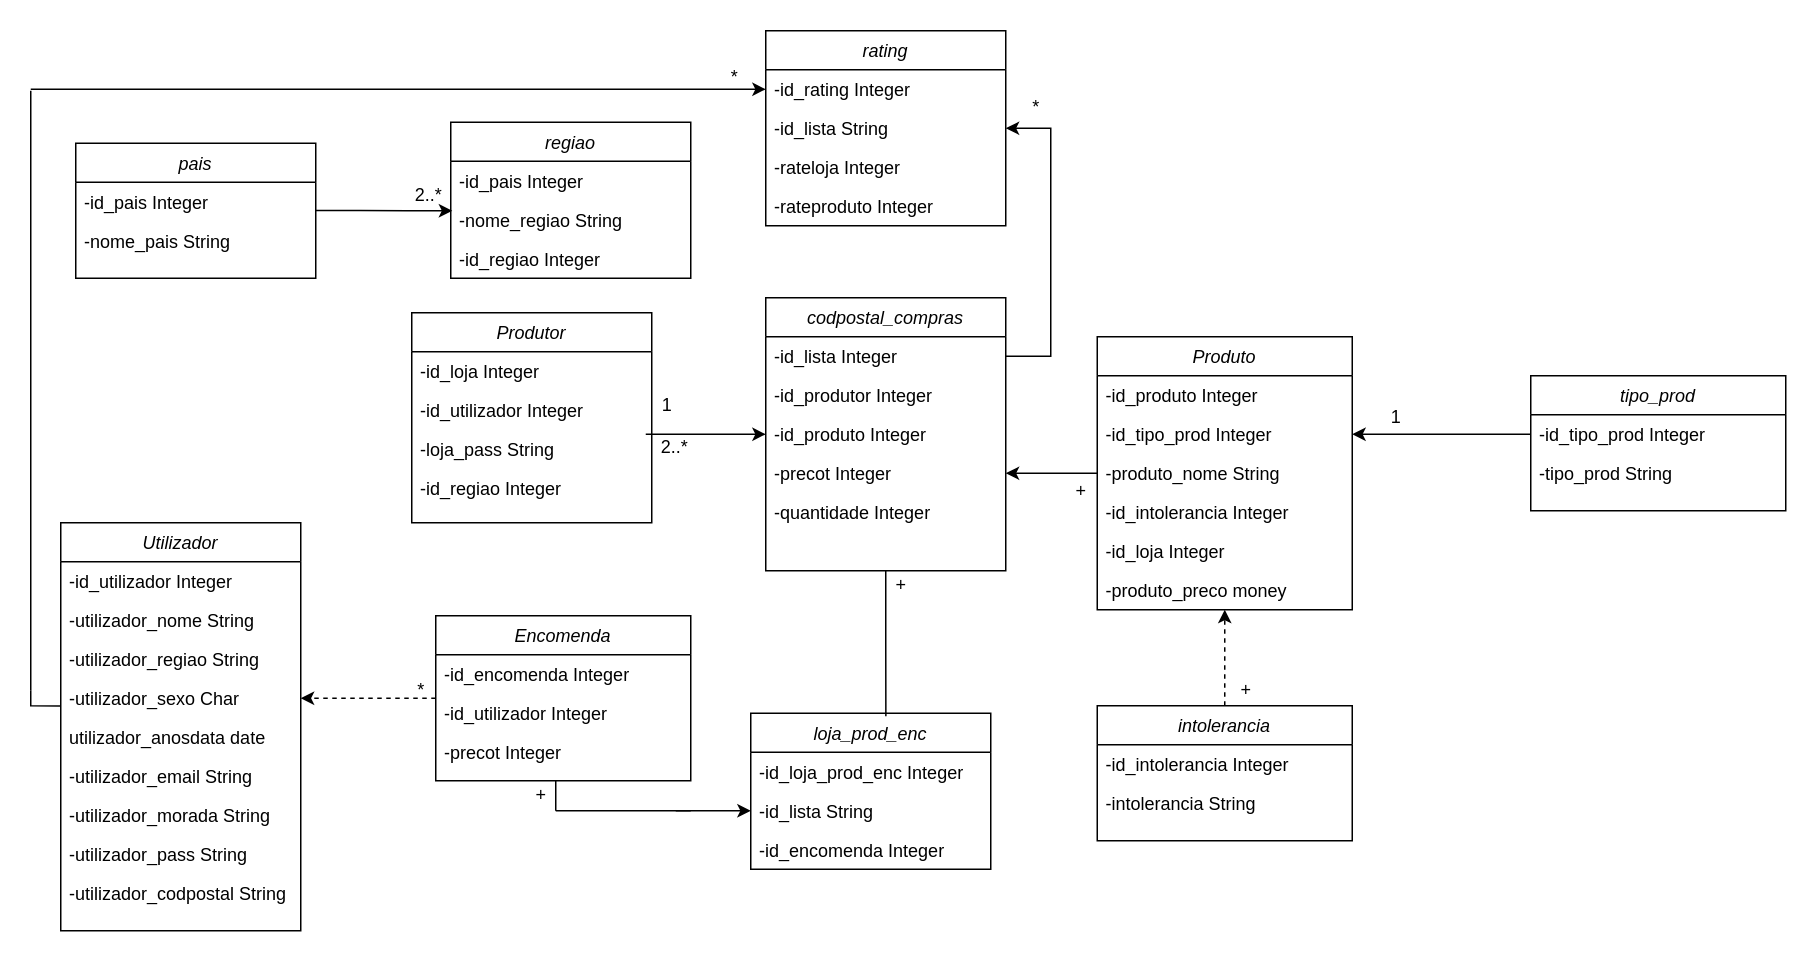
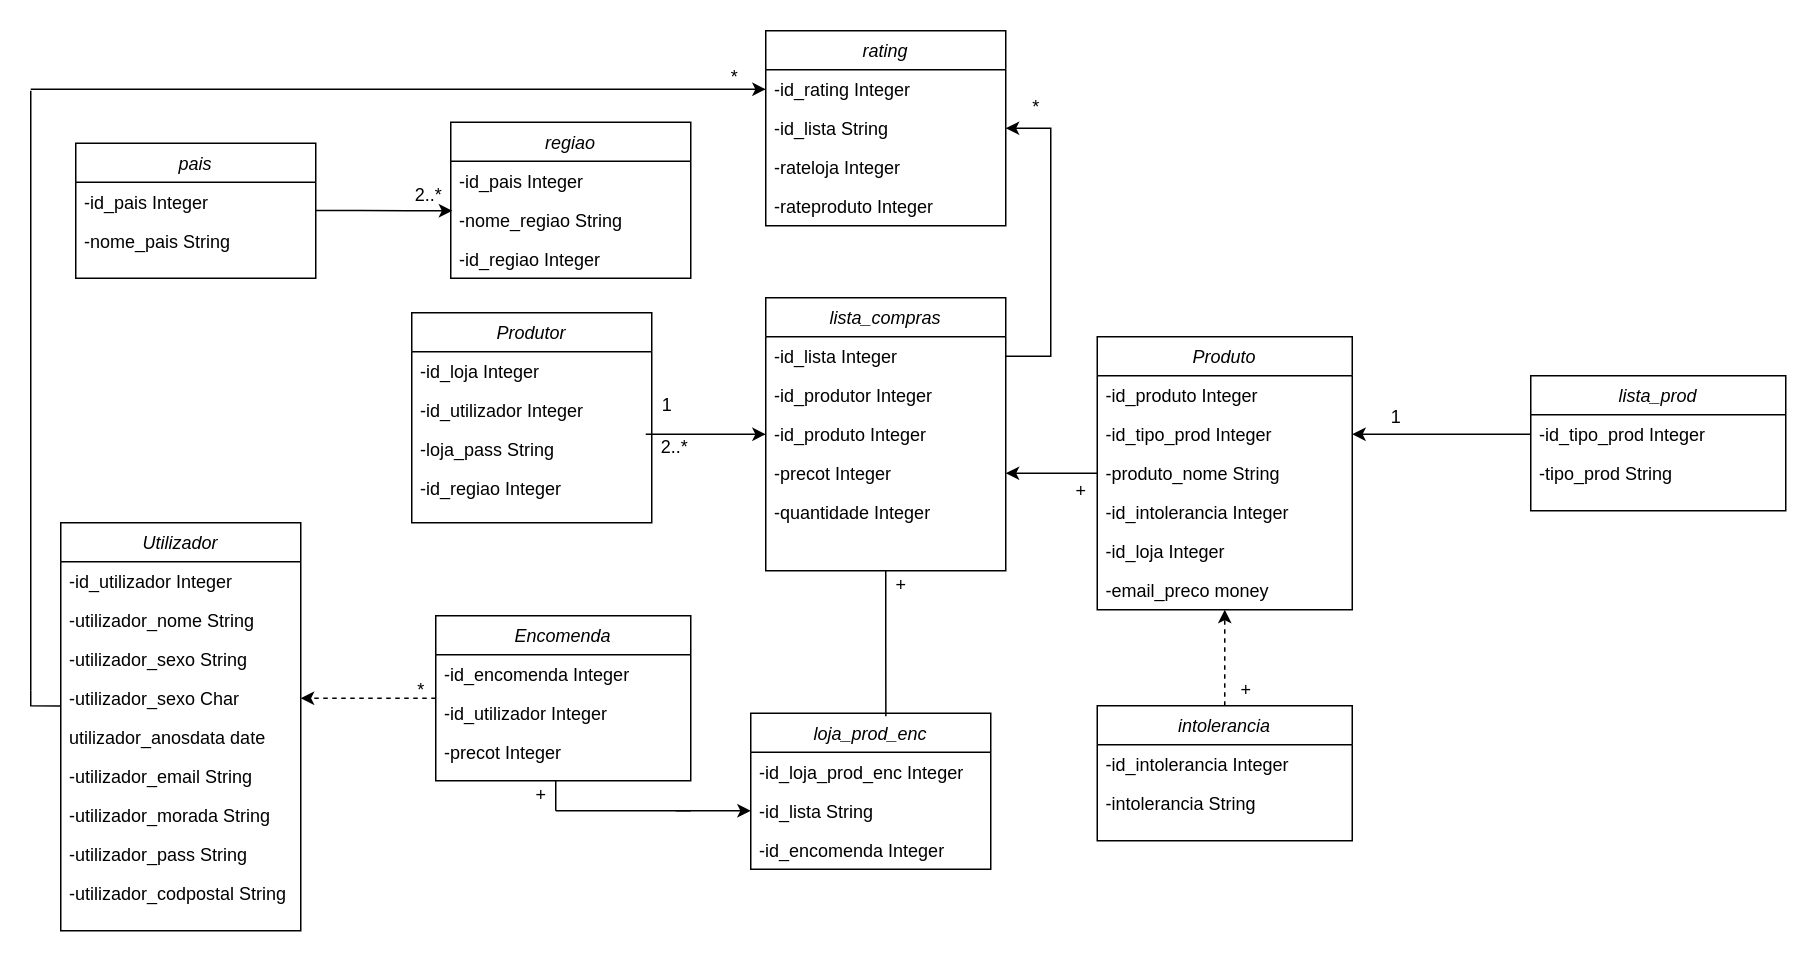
node "codpostal_compras": label "codpostal_compras" -> "lista_compras"
node "tipo_prod": label "tipo_prod" -> "lista_prod"
node "-produto_preco money": label "-produto_preco money" -> "-email_preco money"
node "-utilizador_regiao String": label "-utilizador_regiao String" -> "-utilizador_sexo String"
